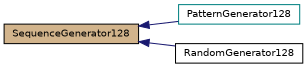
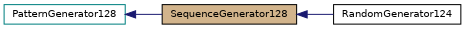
edge "PatternGenerator128" -> "SequenceGenerator128": reversed
node "RandomGenerator128": label "RandomGenerator128" -> "RandomGenerator124"
